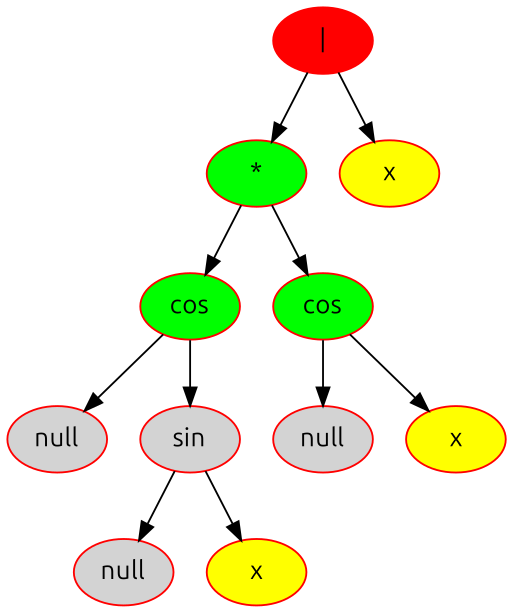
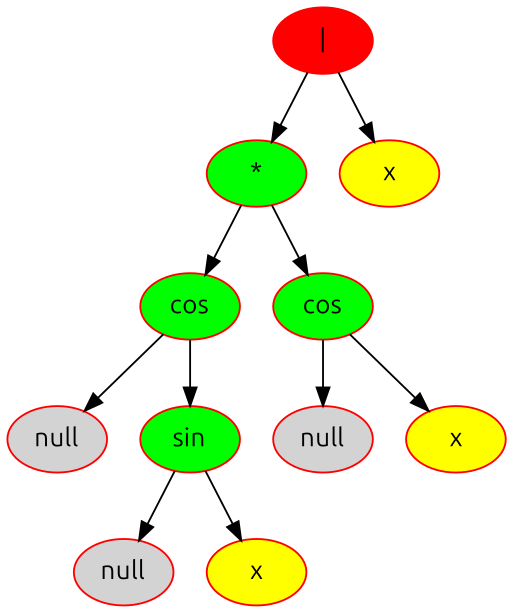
node "sin": fillcolor lightgrey -> green
